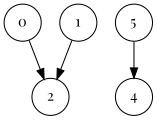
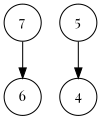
node "0": removed
node "1": label "1" -> "7"
node "2": label "2" -> "6"
